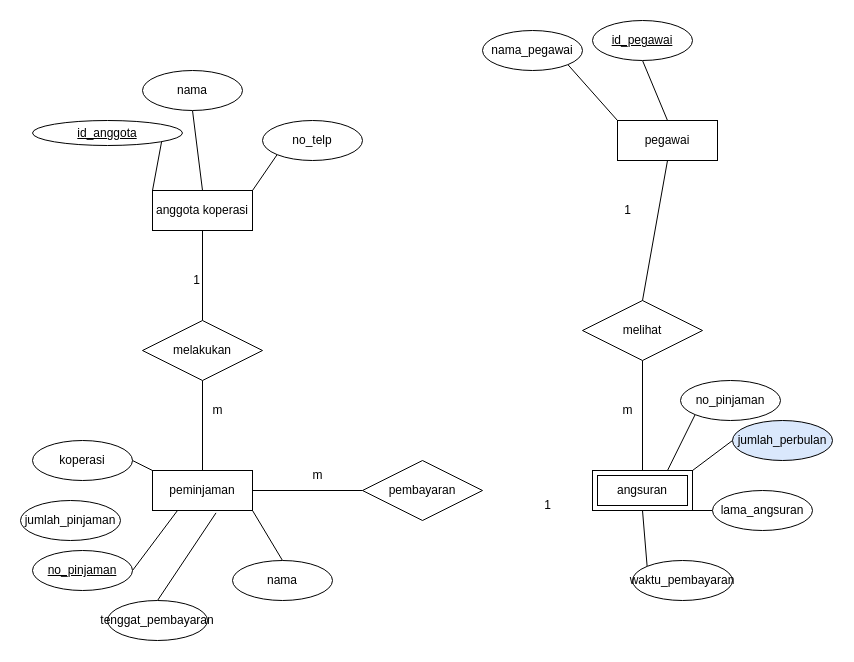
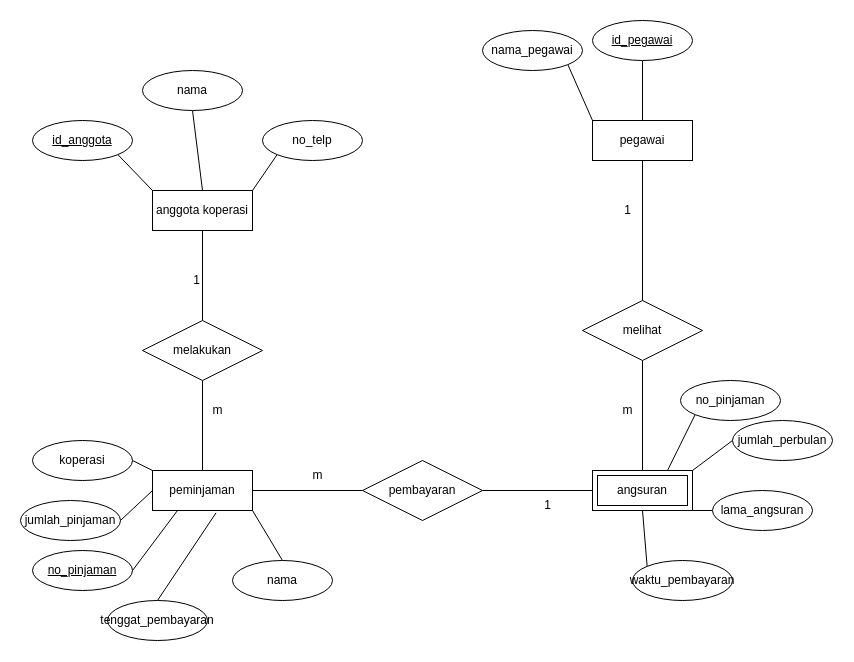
node "id_anggota": size 150x25 -> 100x40
node "pegawai": moved (668, 141) -> (643, 141)
node "jumlah_perbulan": fillcolor #dae8fc -> #ffffff
edge "pembayaran" -- "angsuran": added
edge "peminjaman" -- "jumlah_pinjaman": added
